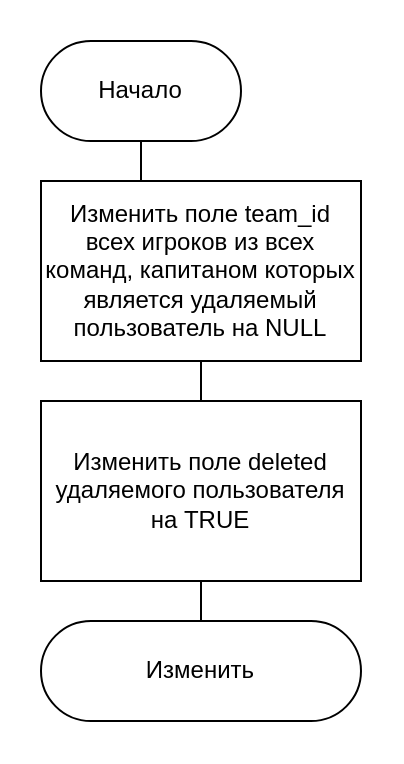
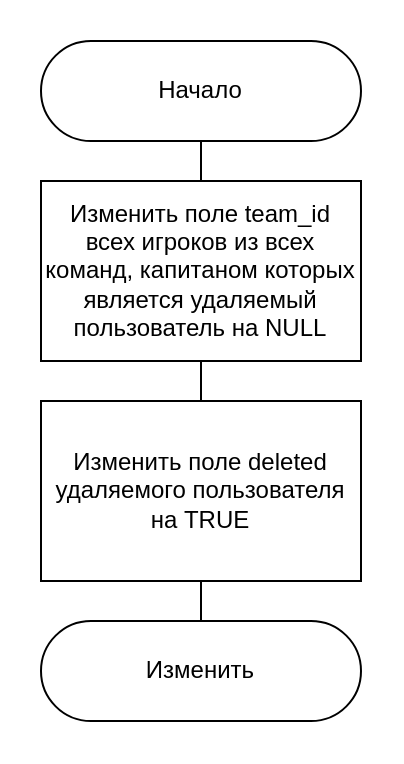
node "Начало": size 200x100 -> 320x100
